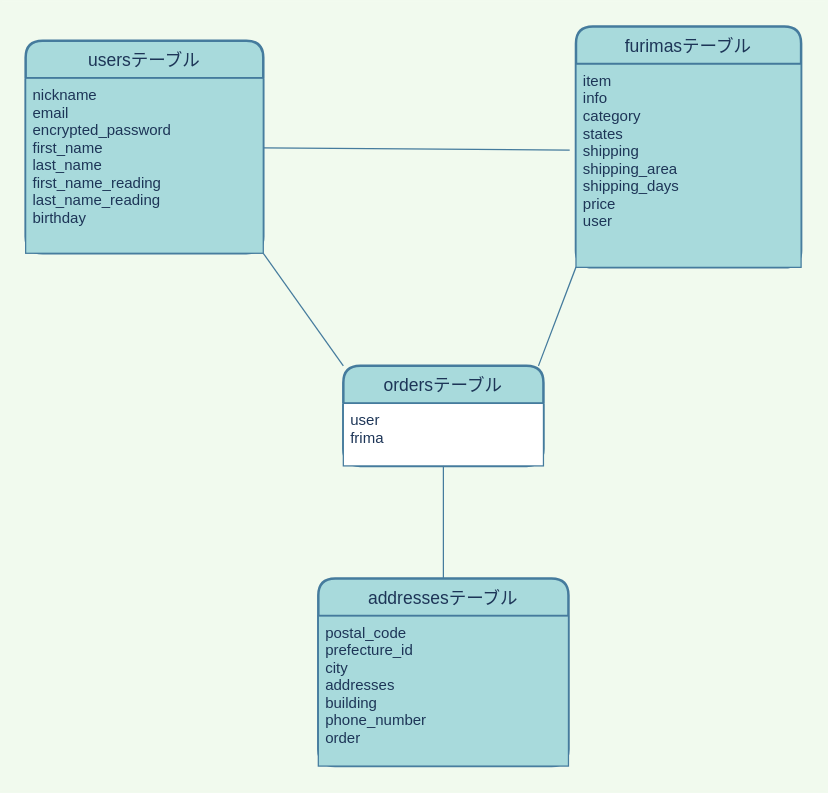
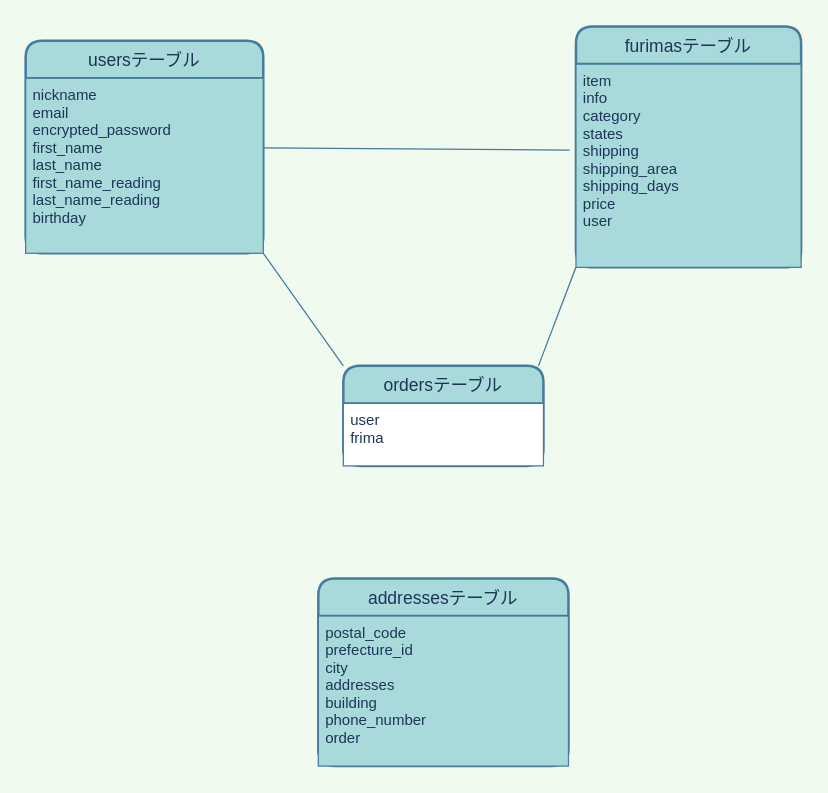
edge "user frima" -- "addressesテーブル": removed
